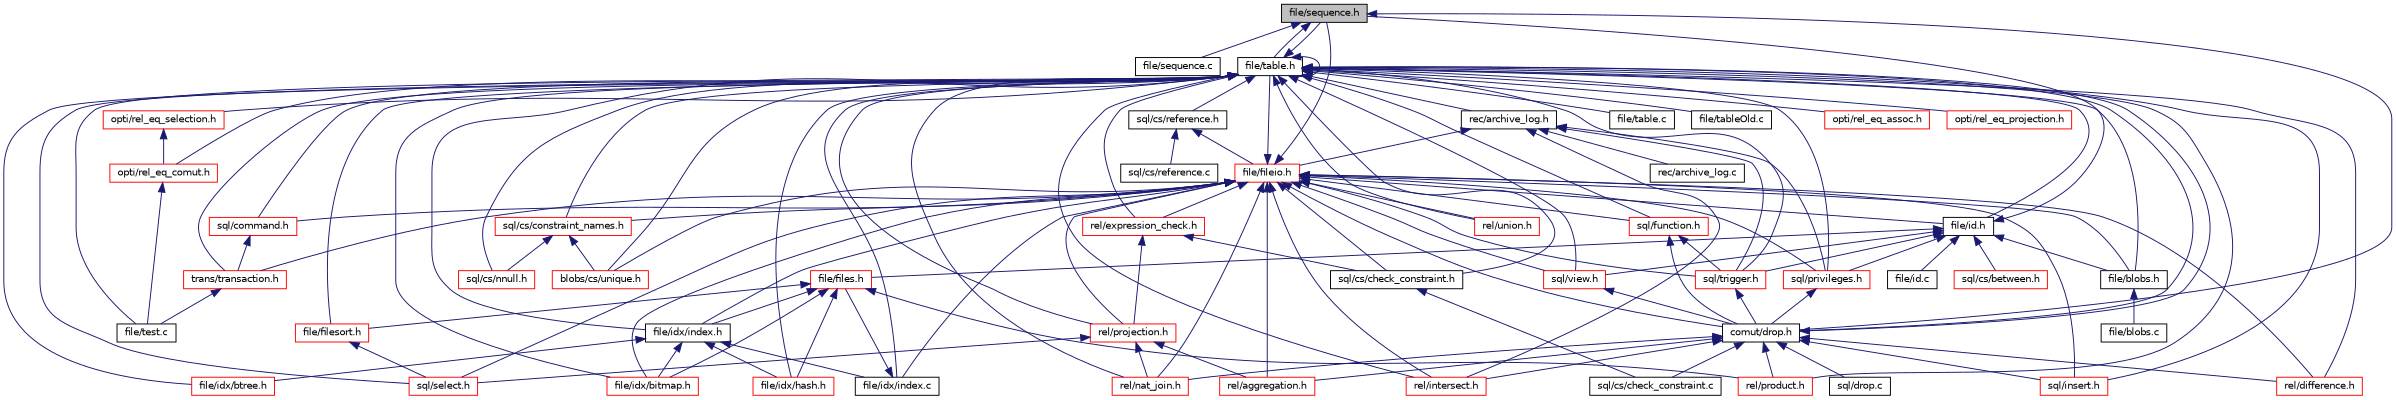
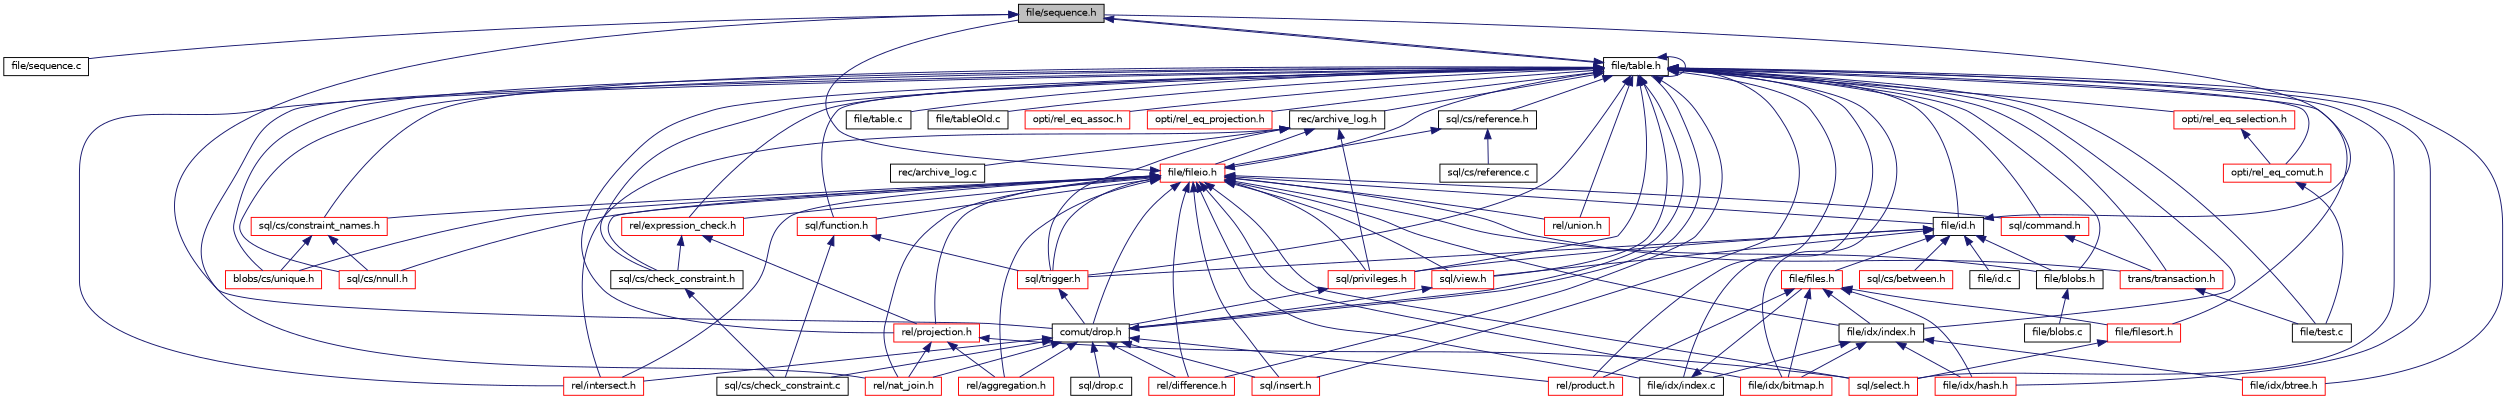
edge "sql/cs/nnull.h" -> "file/fileio.h": added
edge "comut/drop.h" -> "sql/function.h": now "sql/cs/check_constraint.c" -> "sql/function.h"
